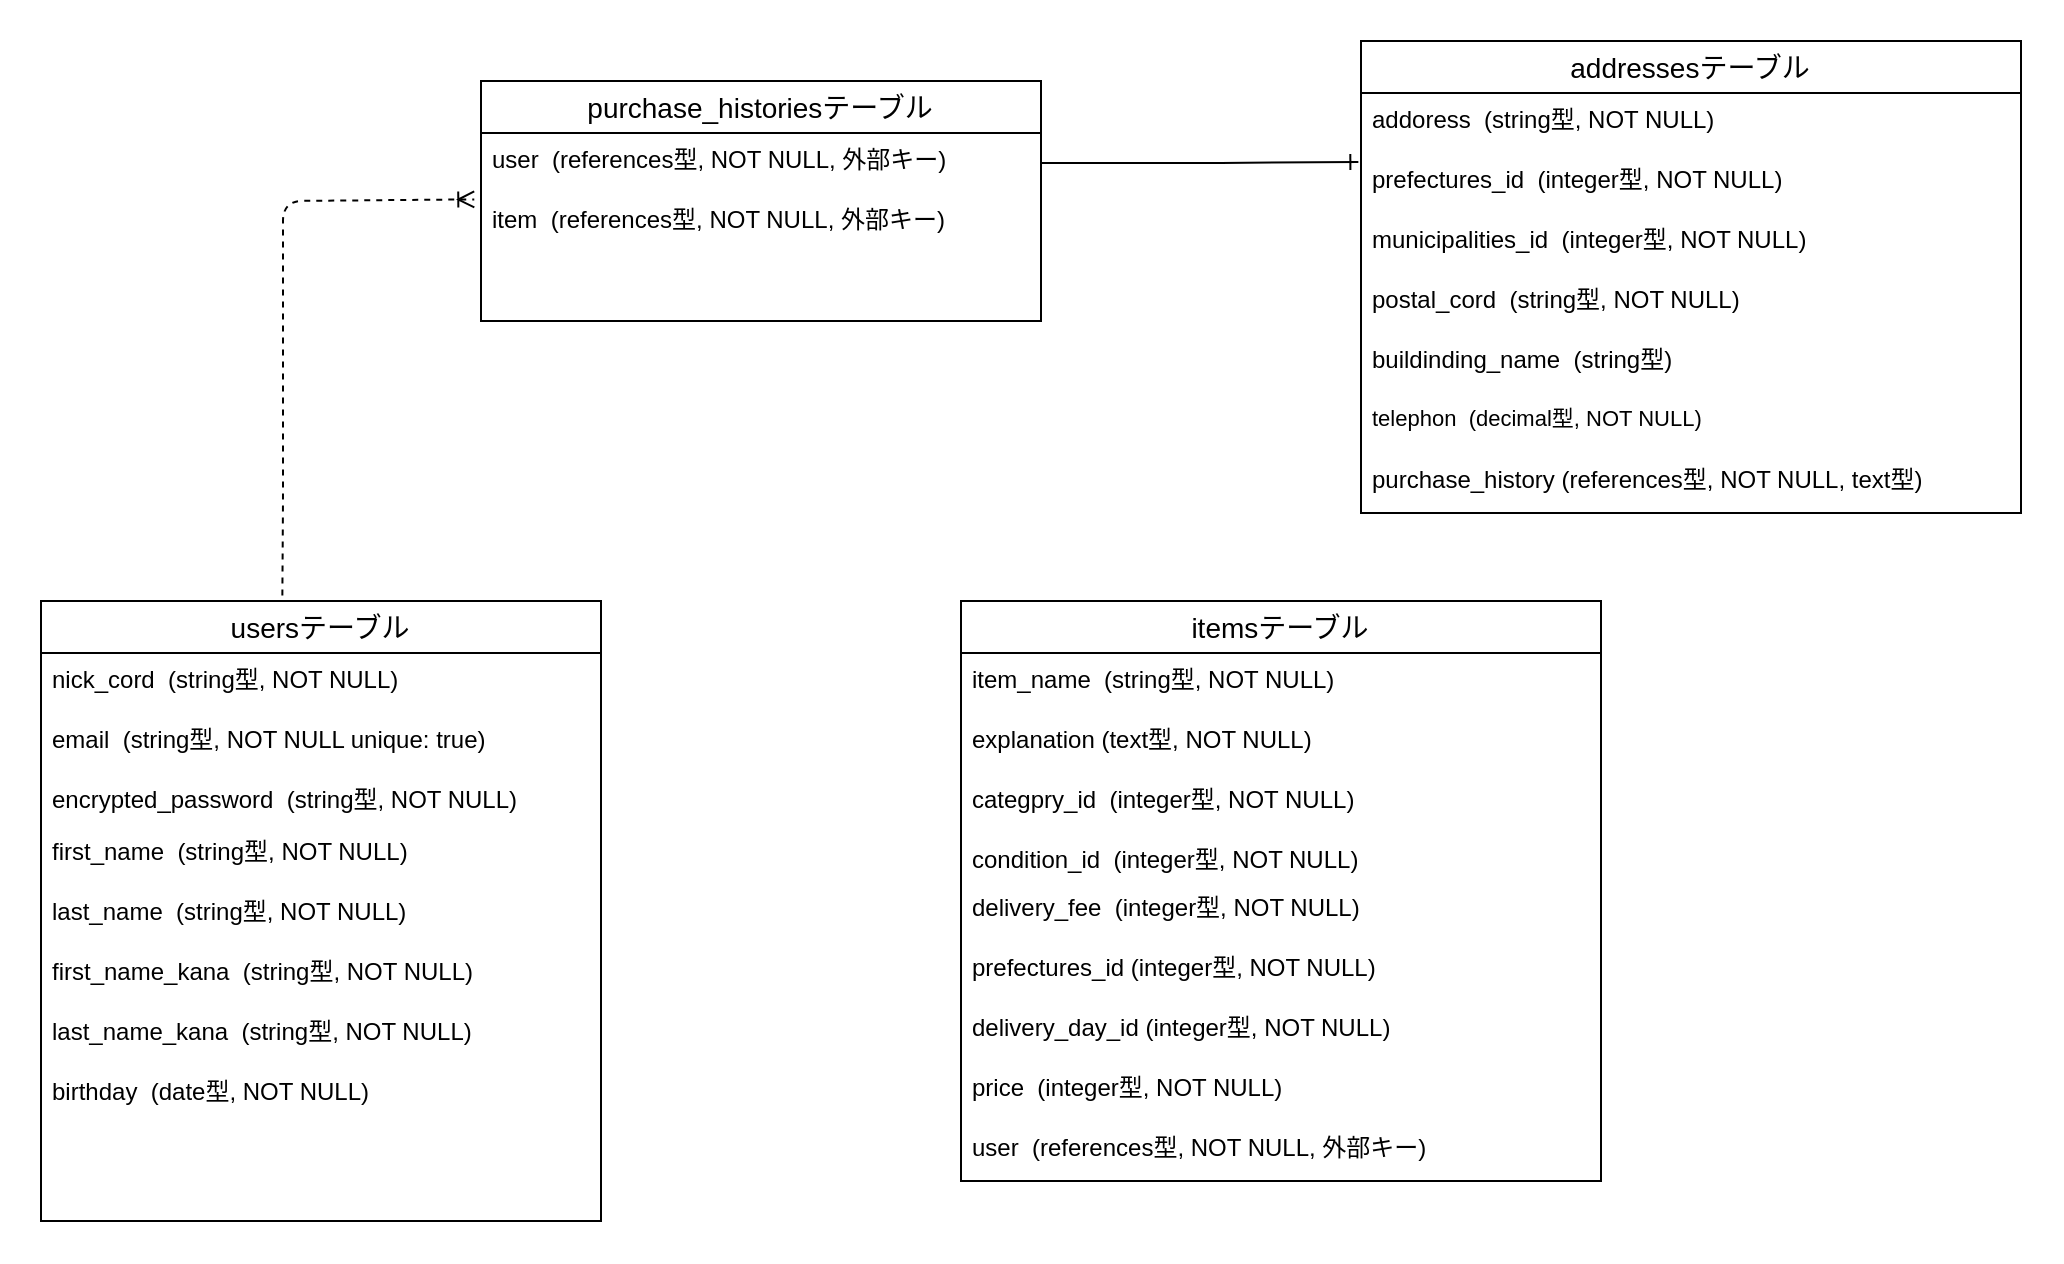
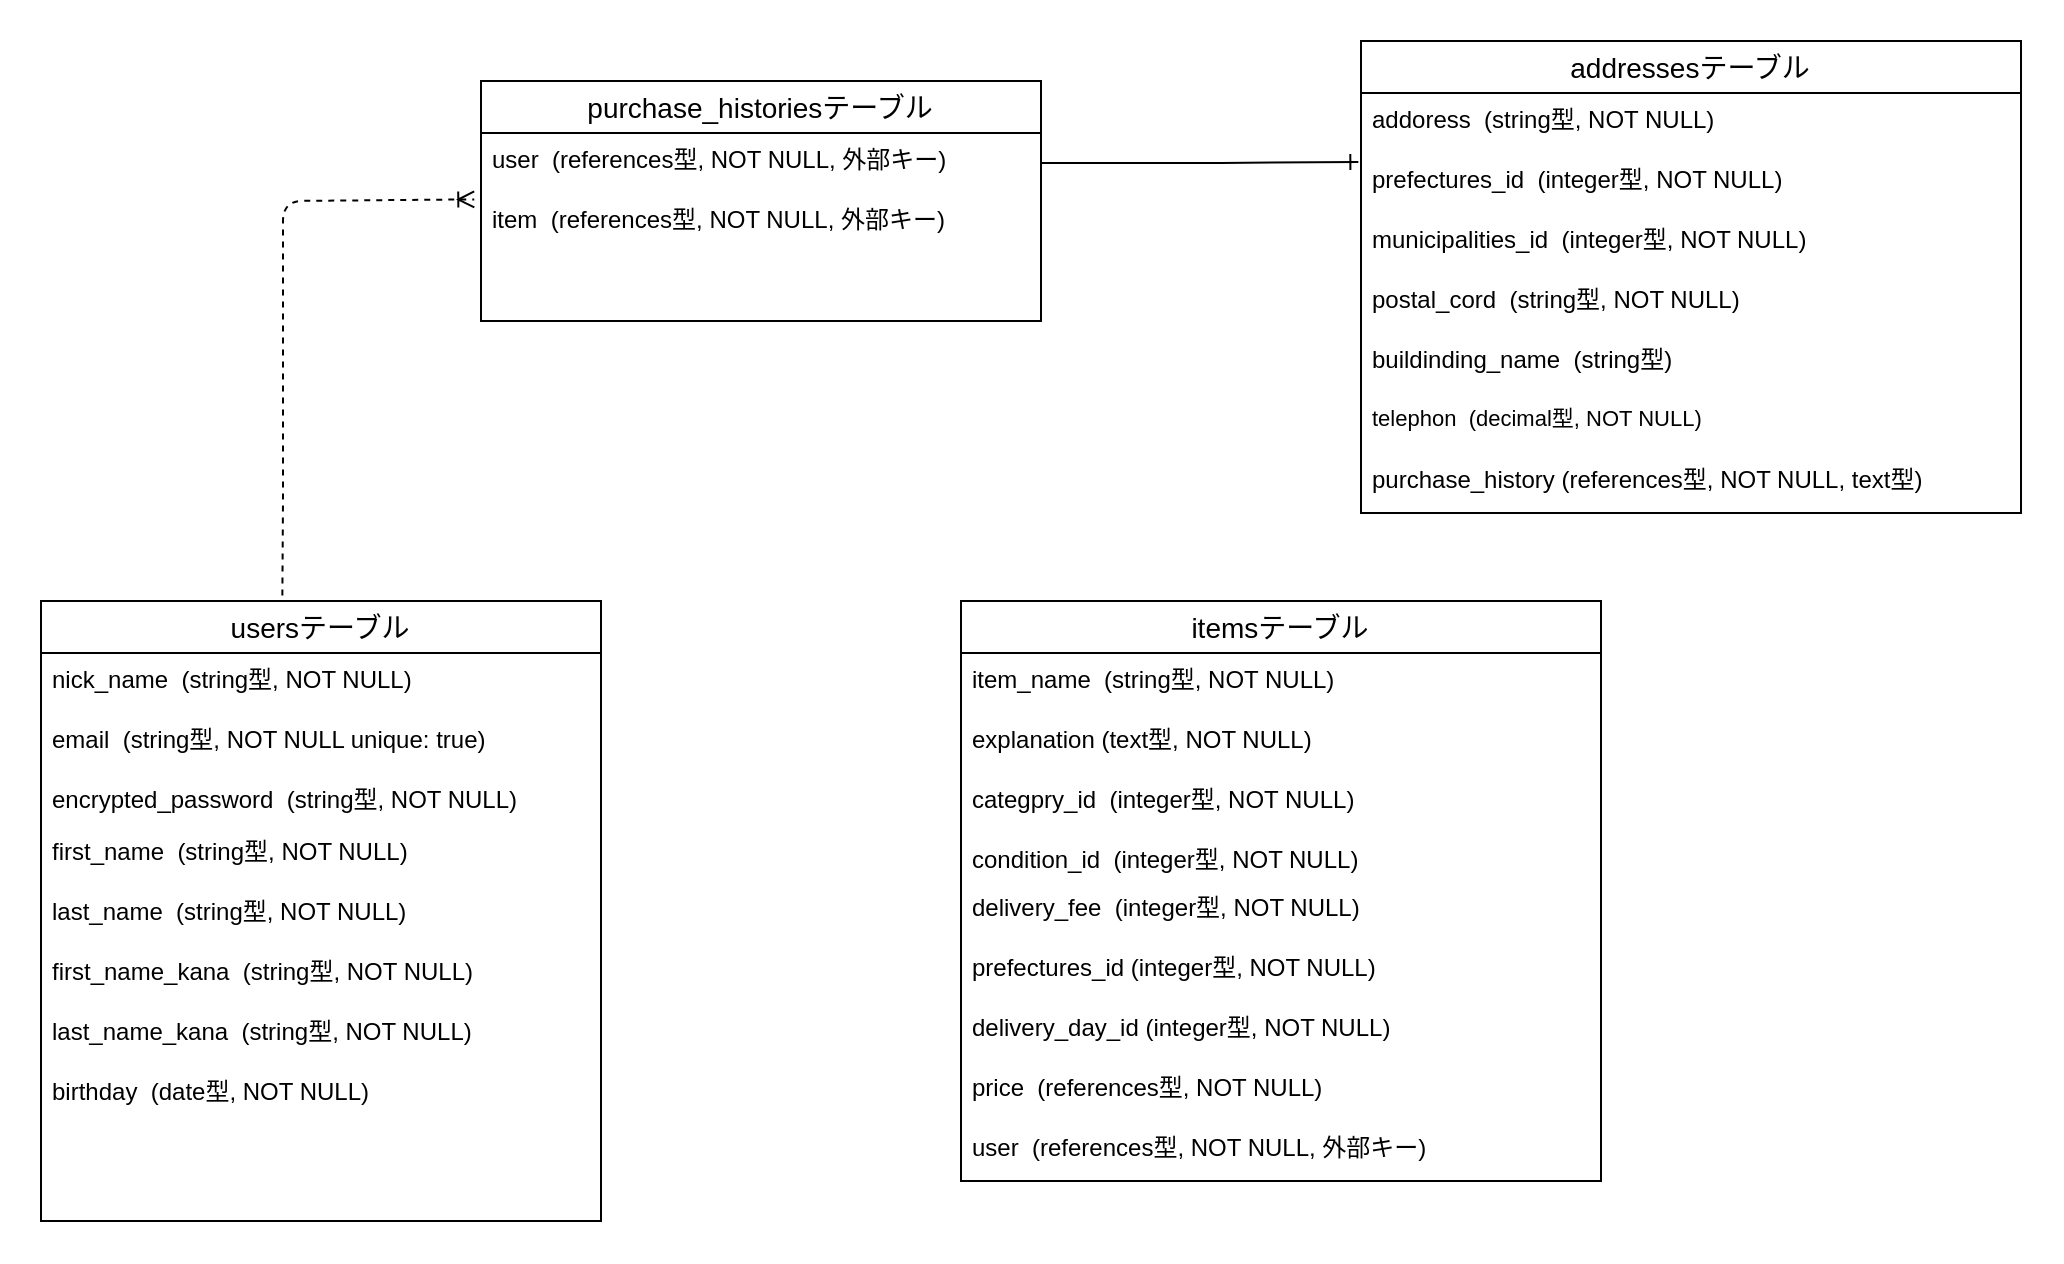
node "nick_cord (string型, NOT NULL)": label "nick_cord (string型, NOT NULL)" -> "nick_name (string型, NOT NULL)"
node "price (integer型, NOT NULL)": label "price (integer型, NOT NULL)" -> "price (references型, NOT NULL)"
